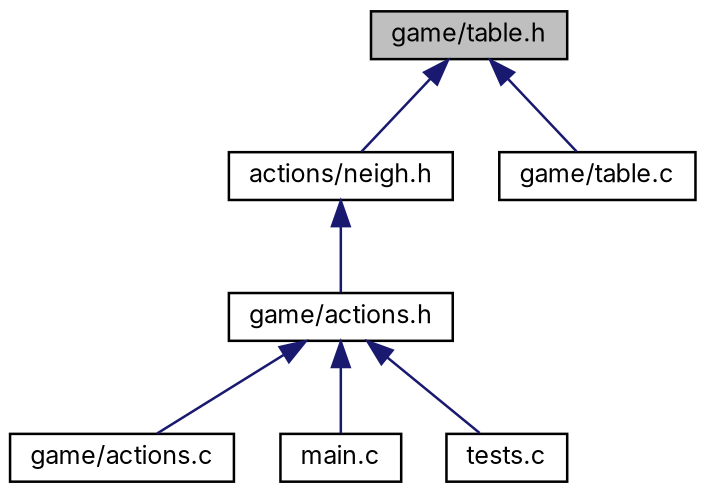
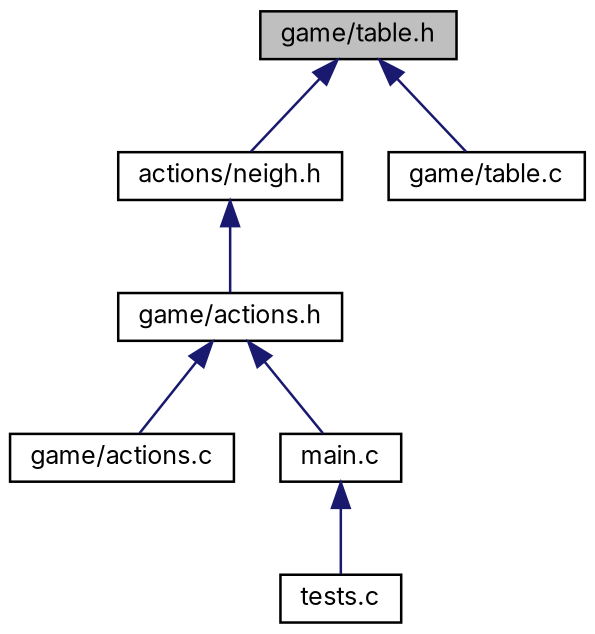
edge "tests.c" -> "game/actions.h": now "tests.c" -> "main.c"
